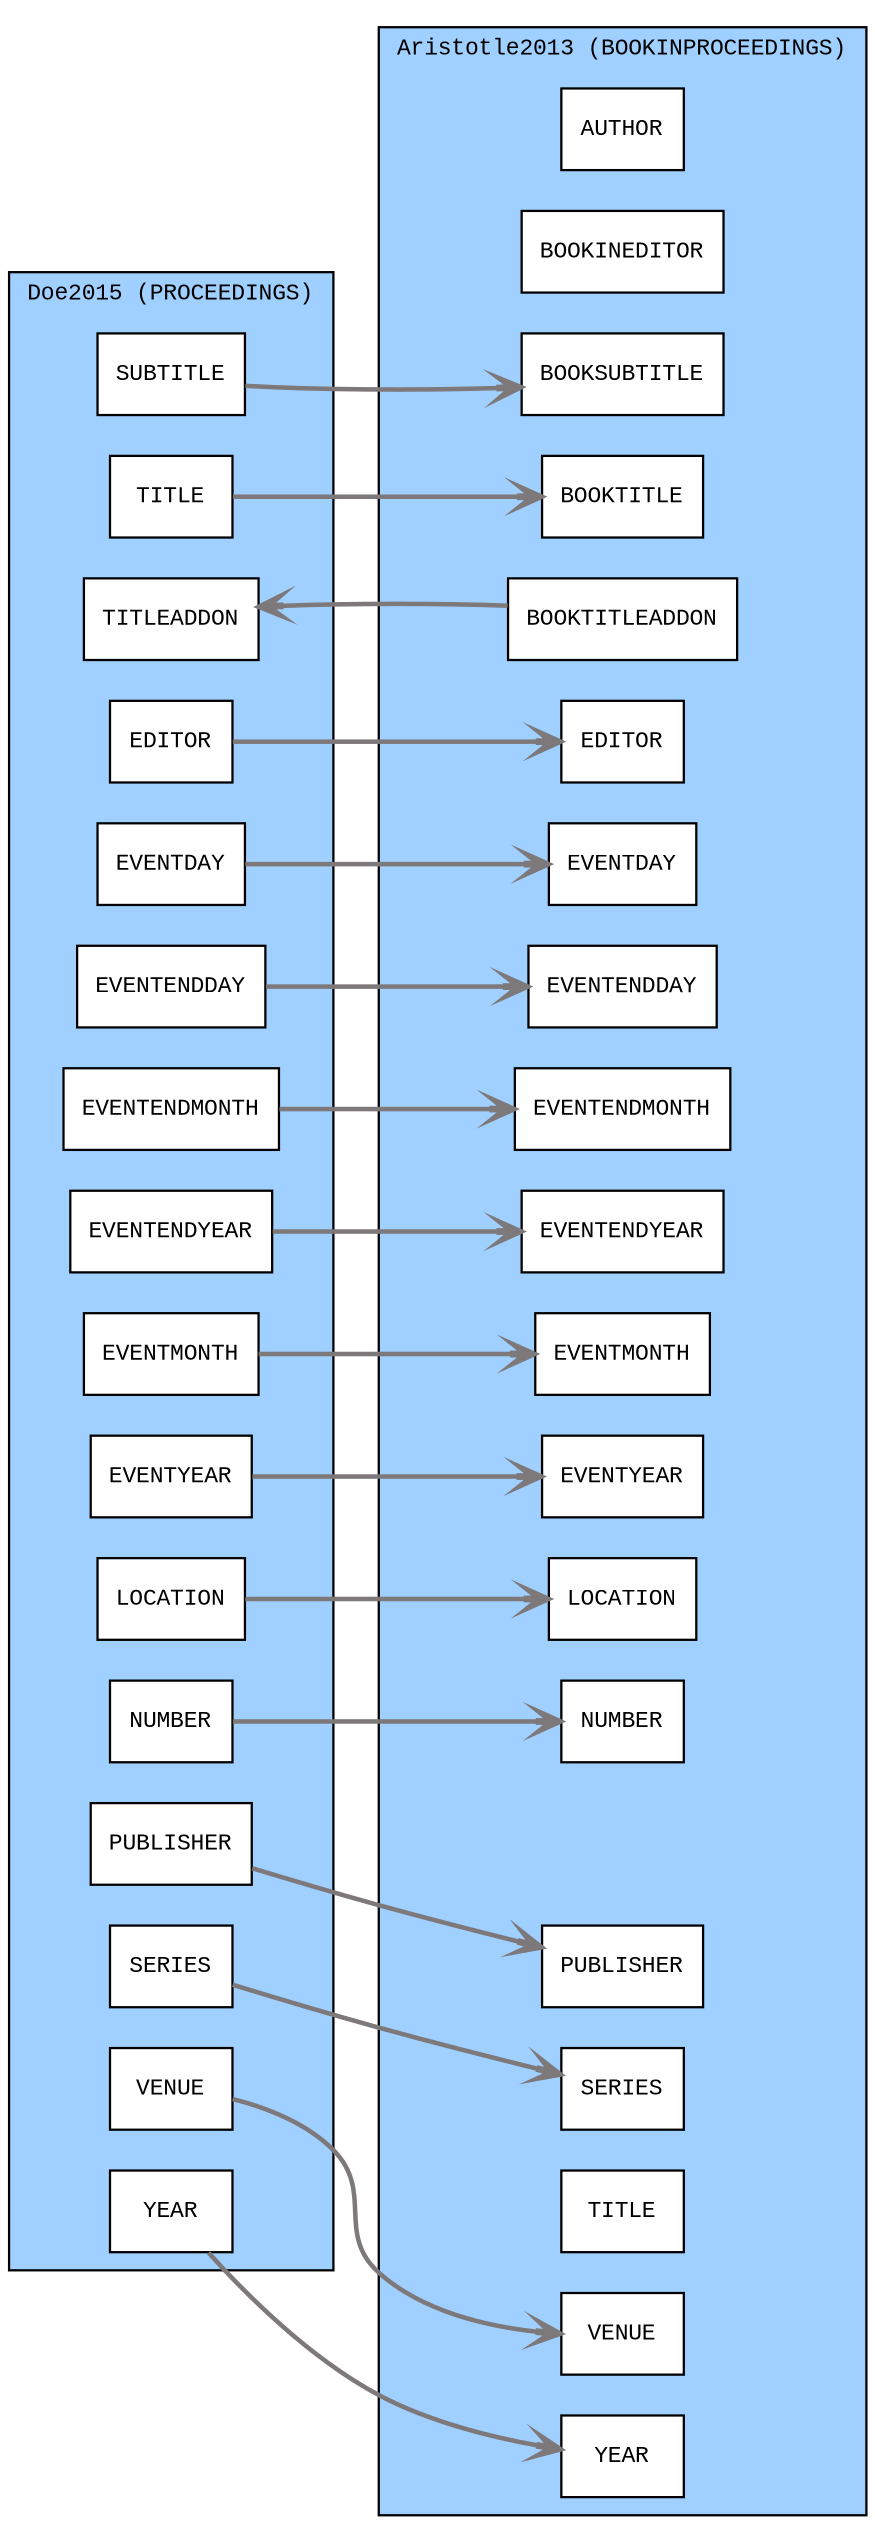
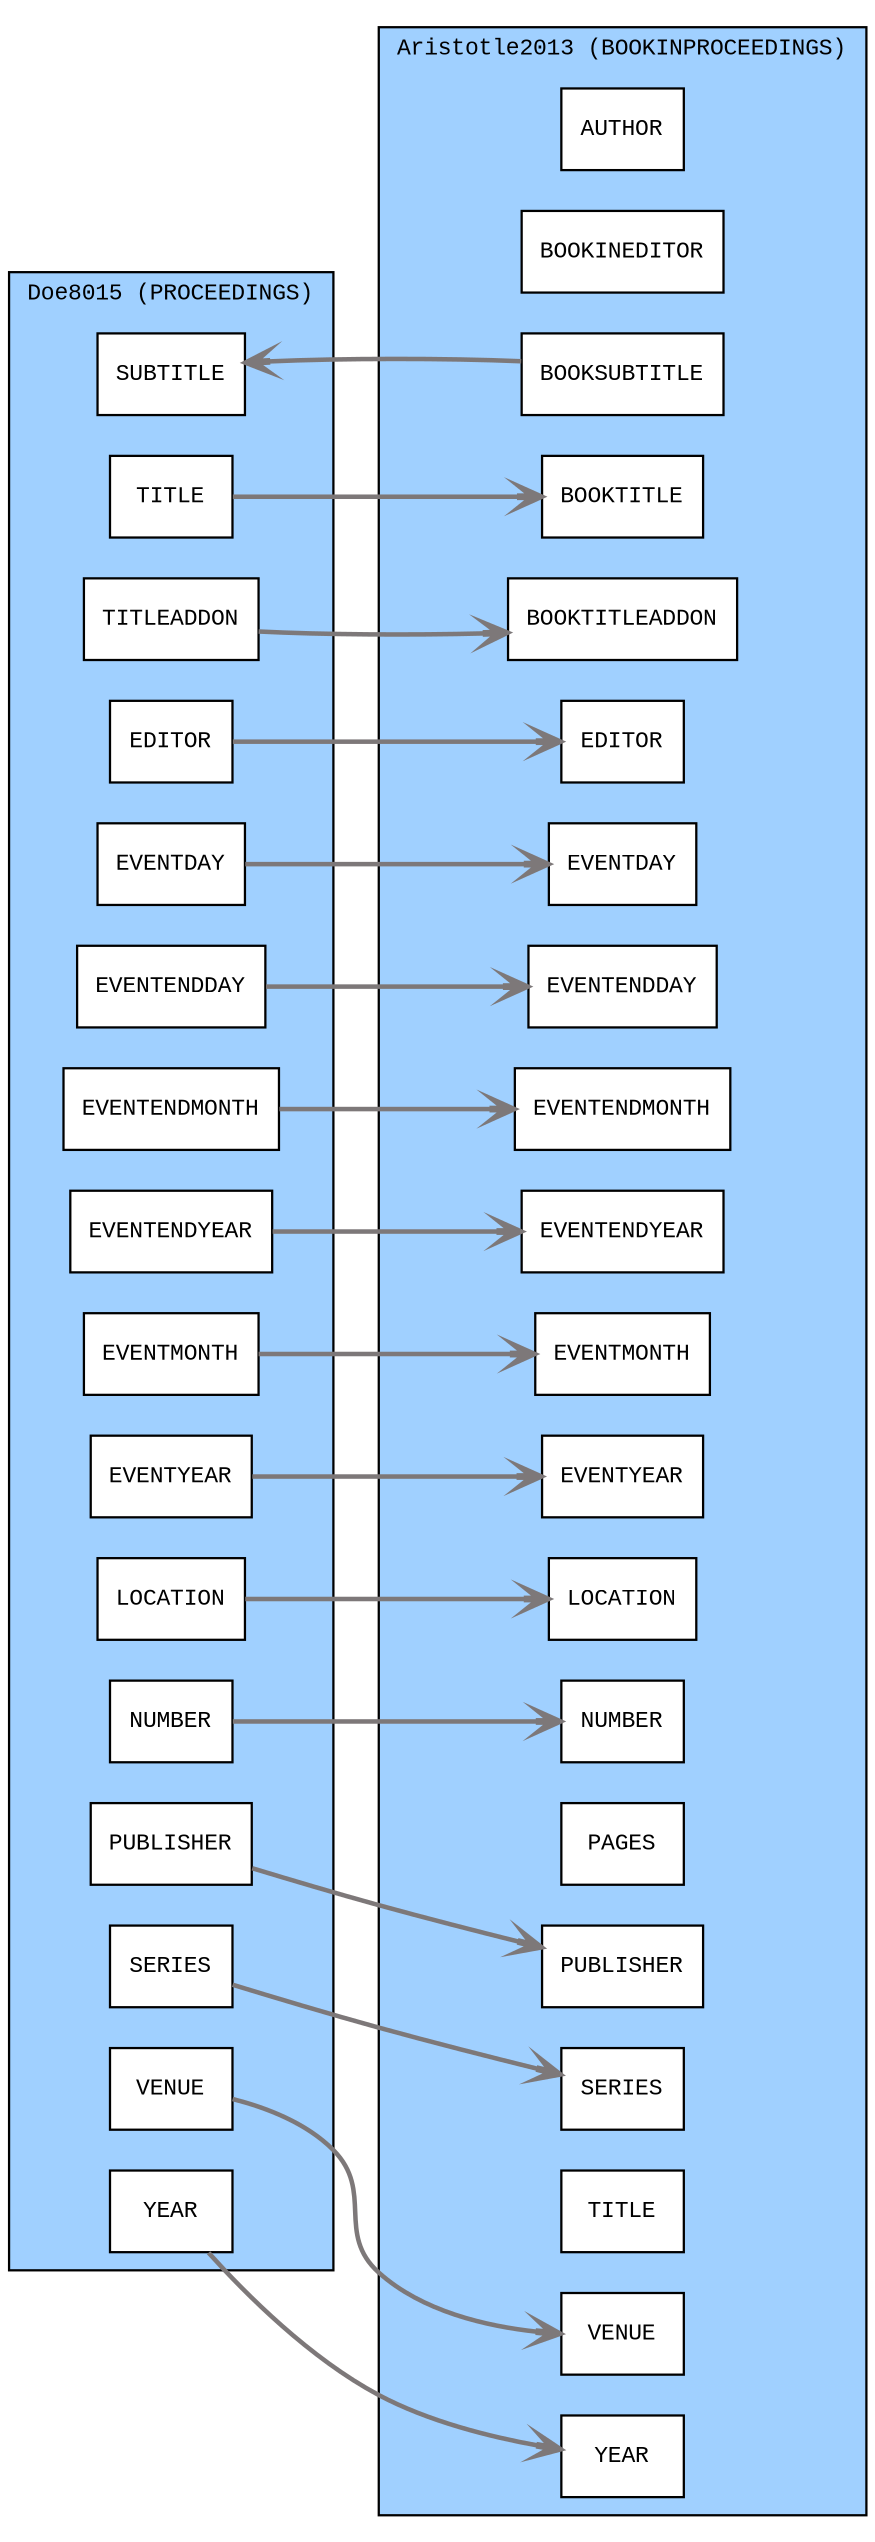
cluster "Doe2015 (PROCEEDINGS)": label "Doe2015 (PROCEEDINGS)" -> "Doe8015 (PROCEEDINGS)"
edge "SUBTITLE" -> "BOOKSUBTITLE": reversed
edge "BOOKTITLEADDON" -> "TITLEADDON": reversed
node "PAGES": added
